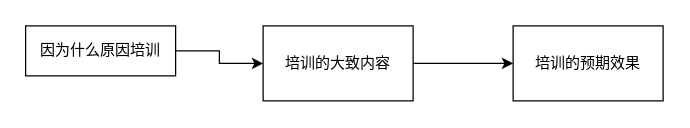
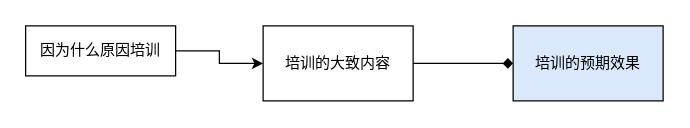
edge "培训的大致内容" -> "培训的预期效果": arrowhead classic -> diamond
node "培训的预期效果": fillcolor #ffffff -> #dae8fc
